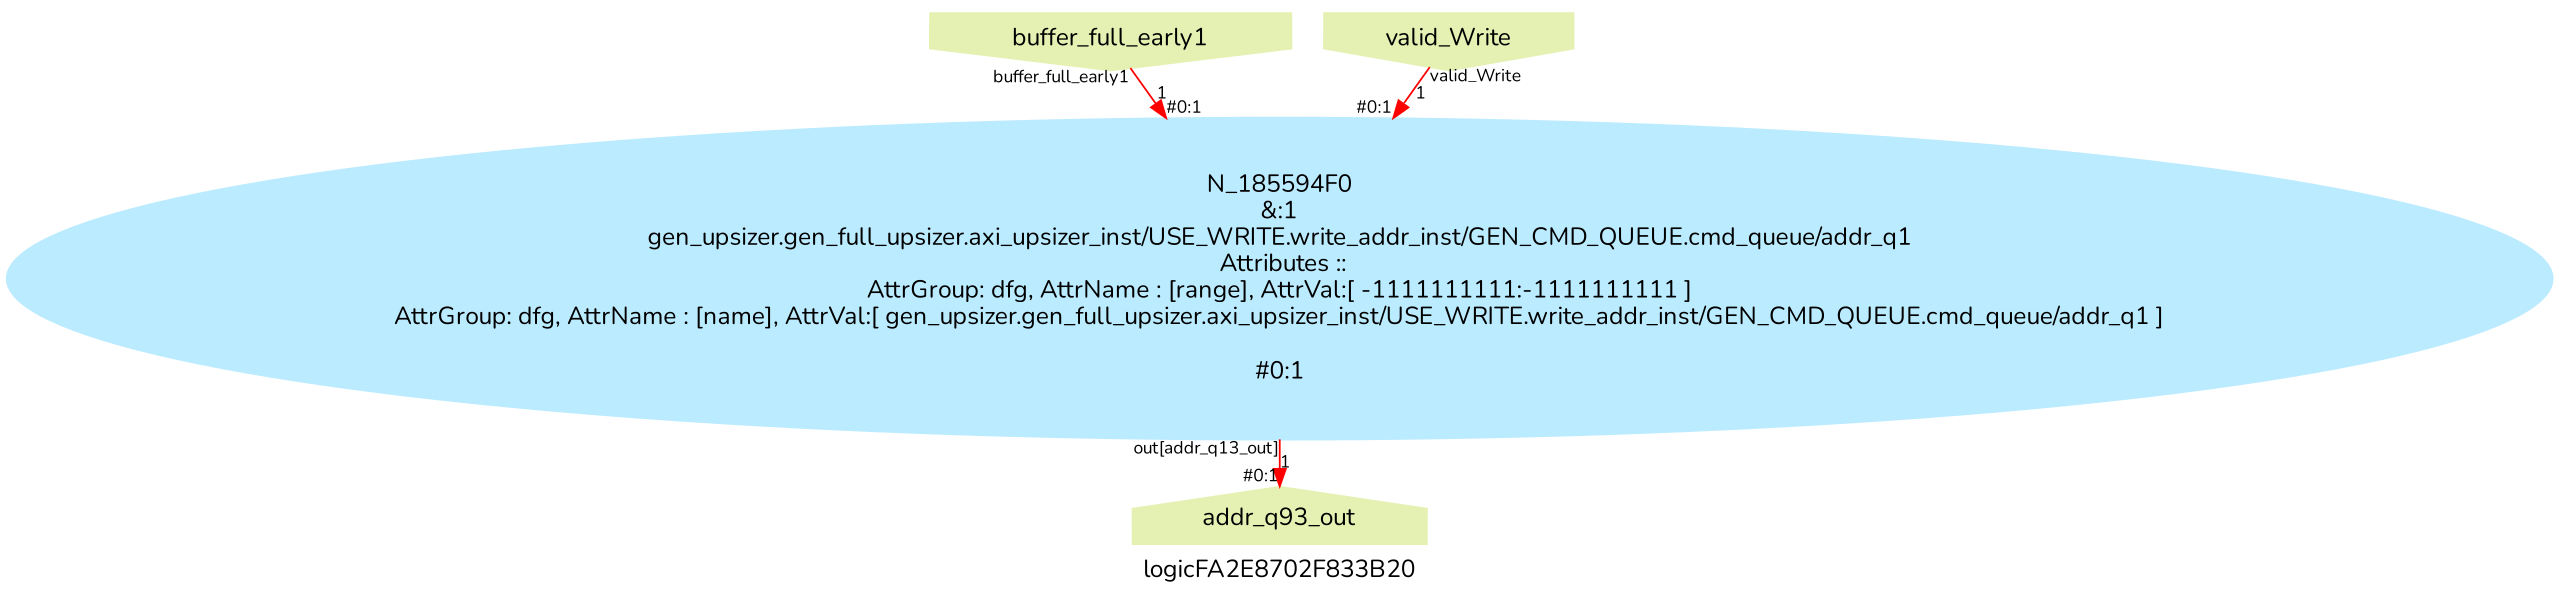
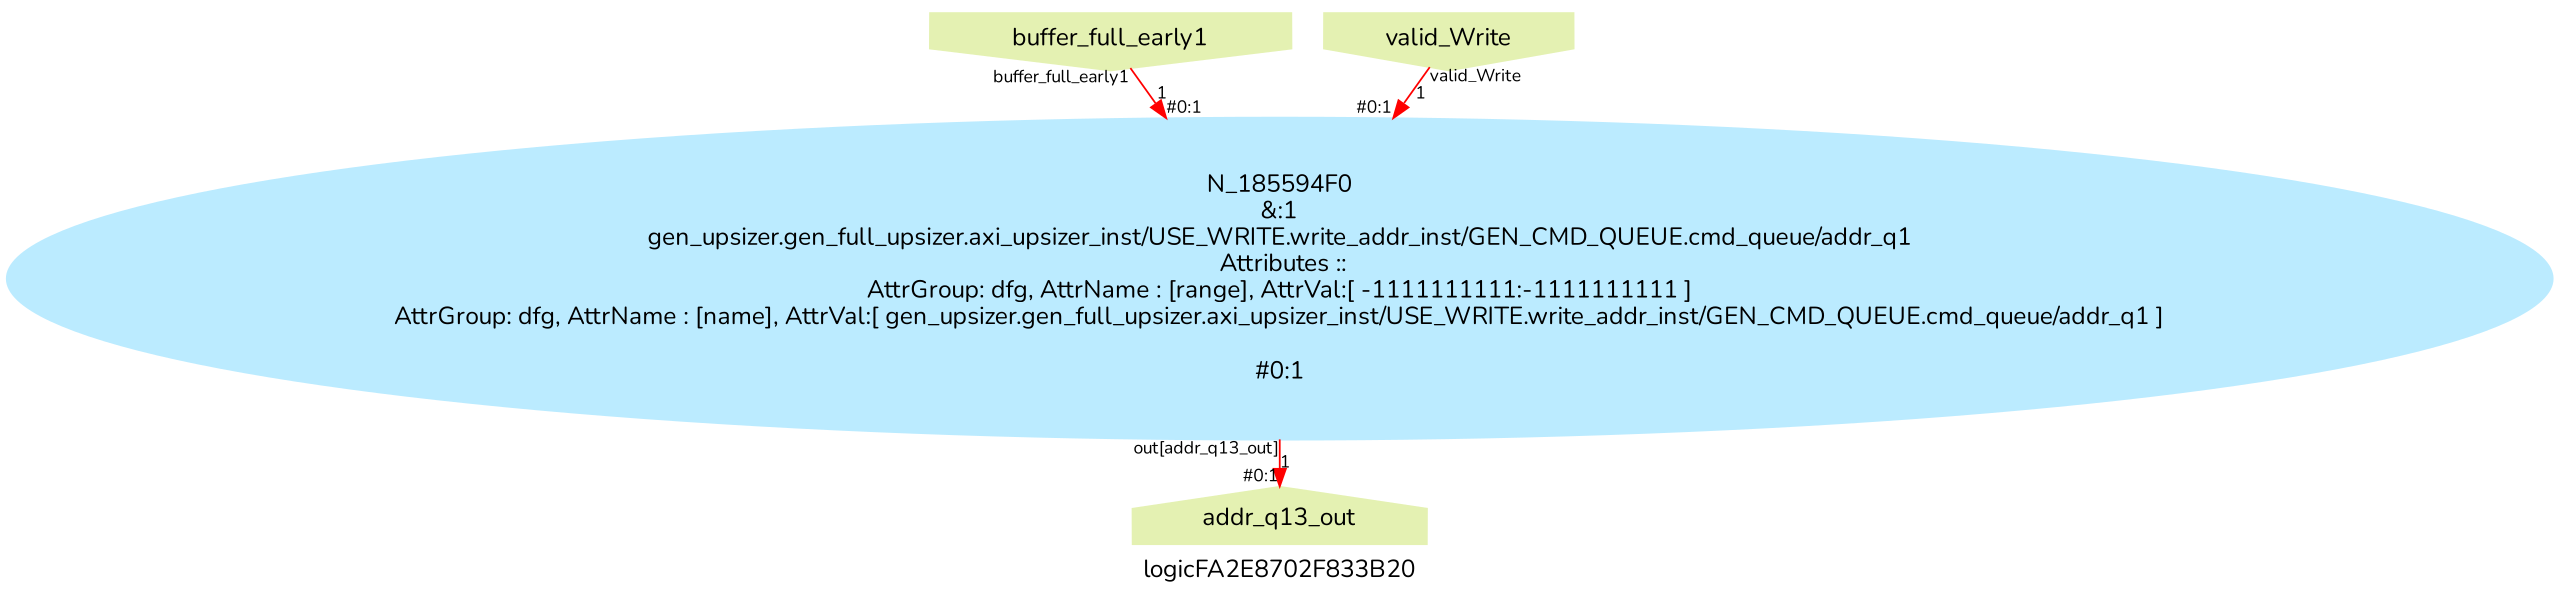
node "addr_q93_out": label "addr_q93_out" -> "addr_q13_out"
